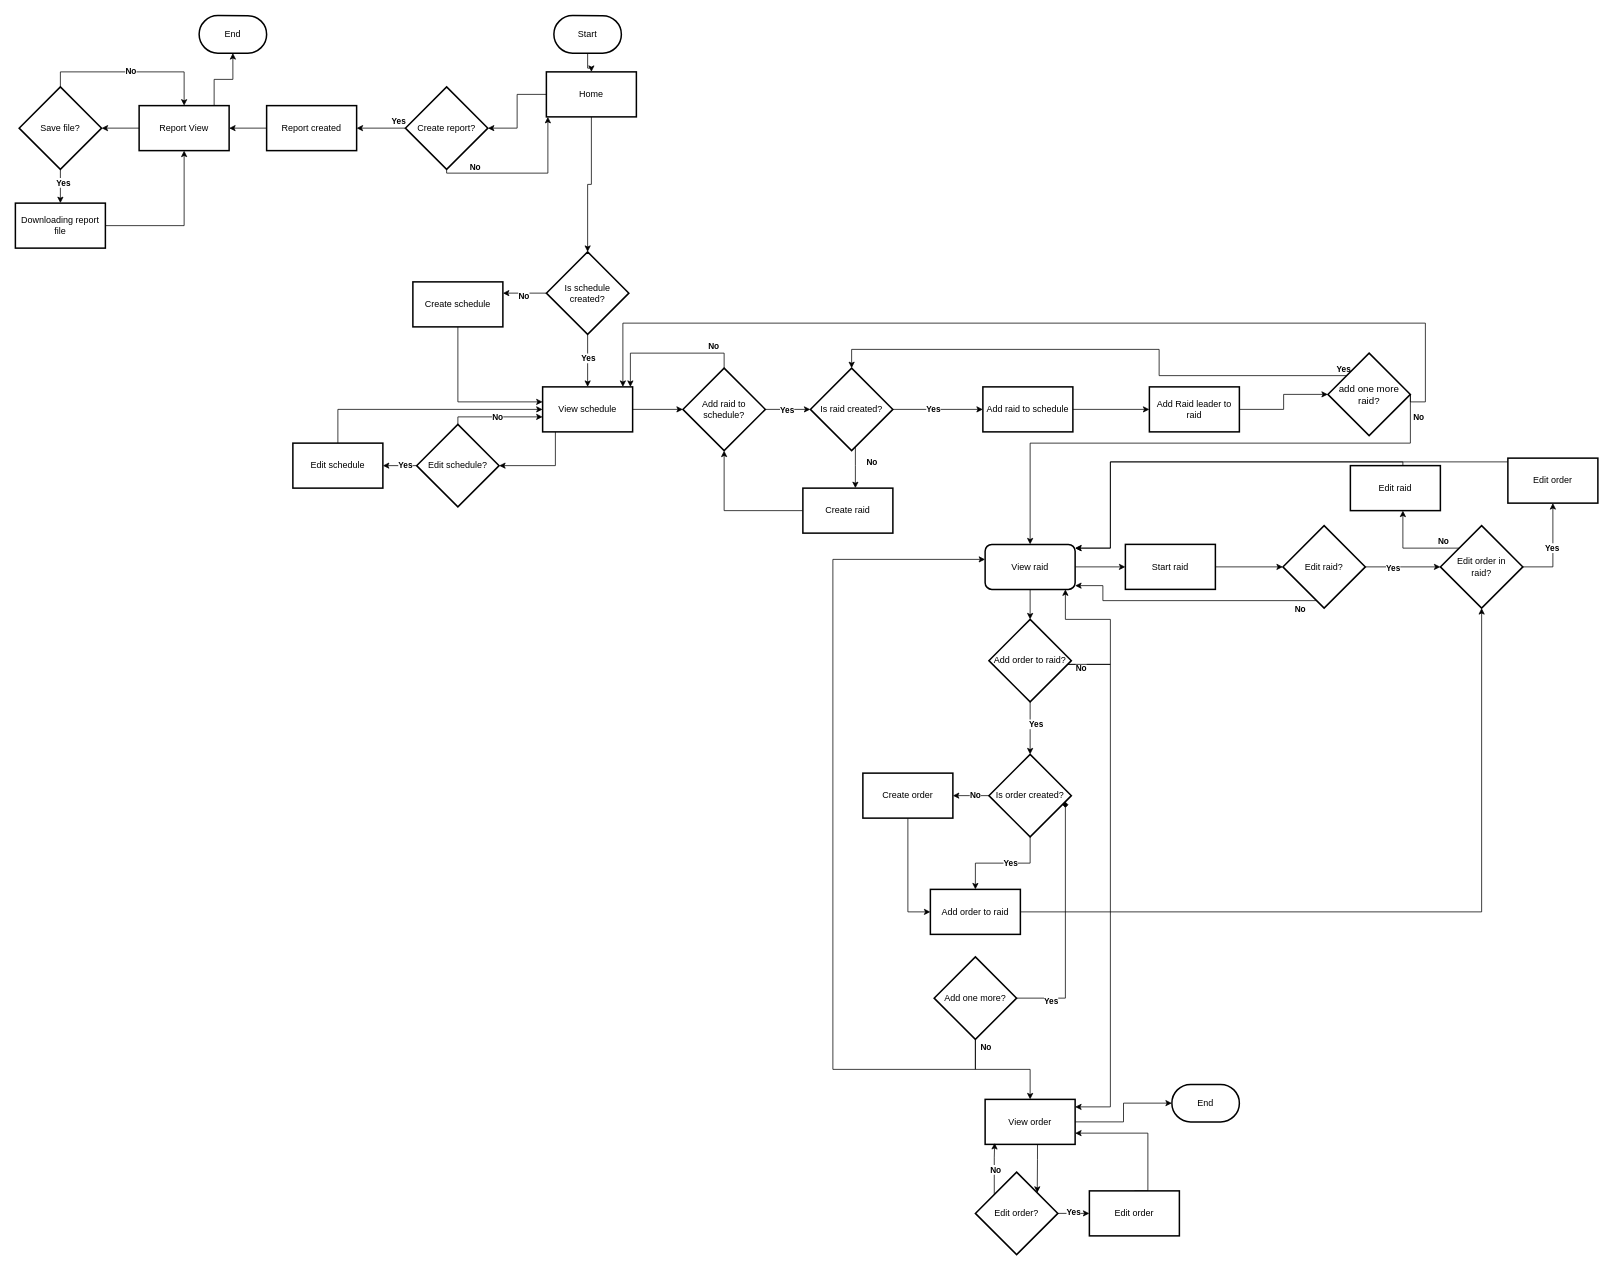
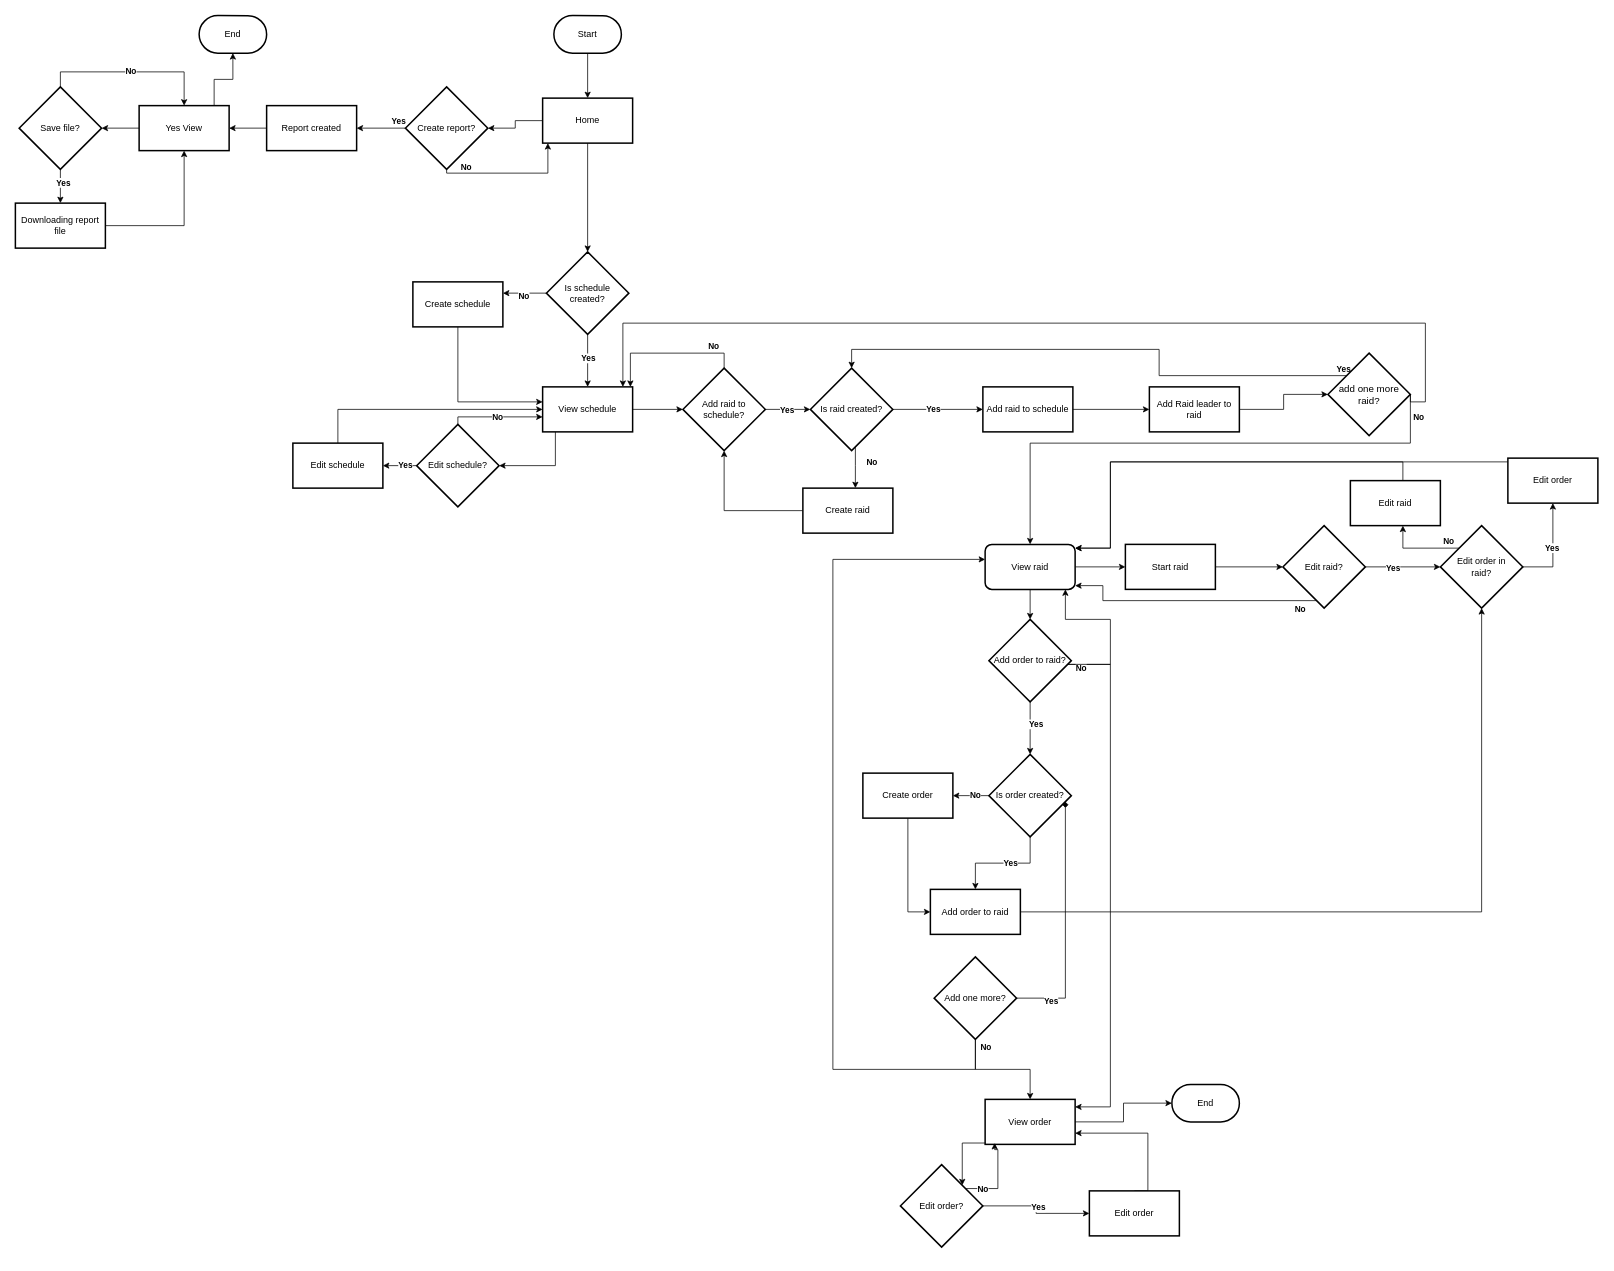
node "Home": moved (591, 94) -> (588, 120)
node "Report View": label "Report View" -> "Yes View"
node "Edit raid": moved (1395, 488) -> (1395, 503)
node "Edit order?": moved (1017, 1213) -> (942, 1206)
